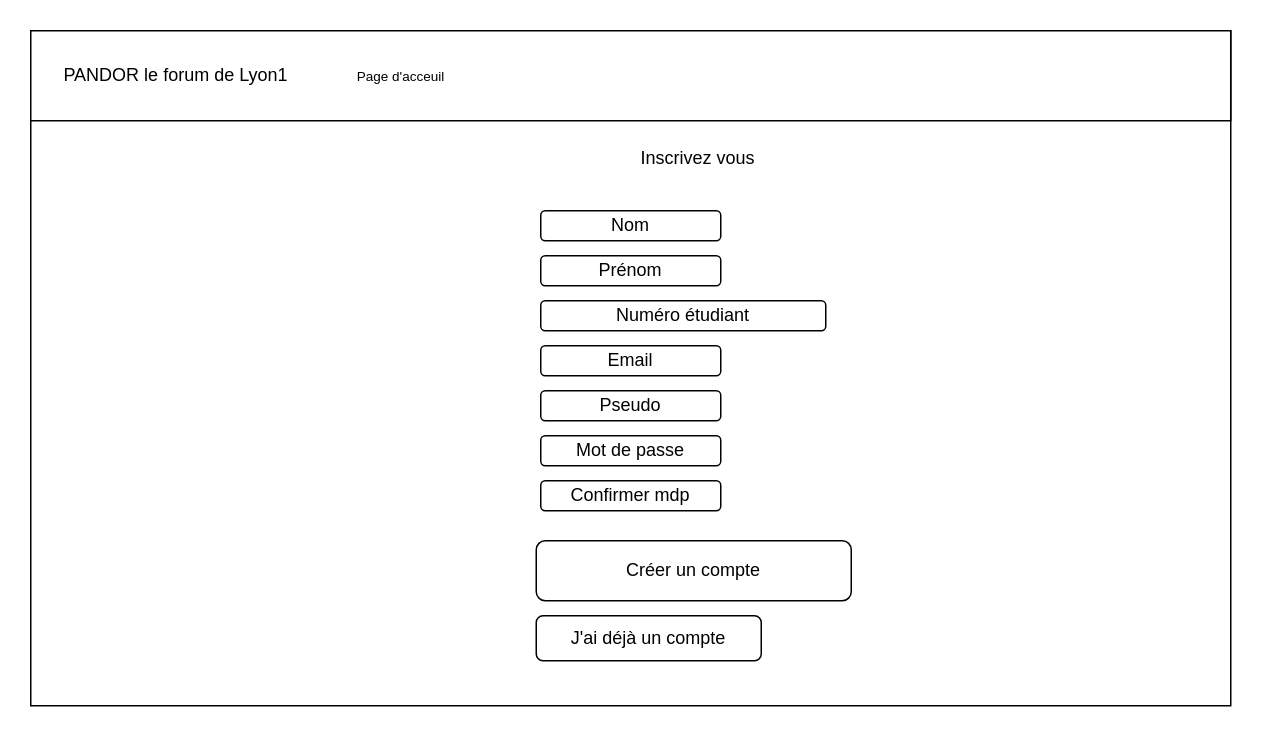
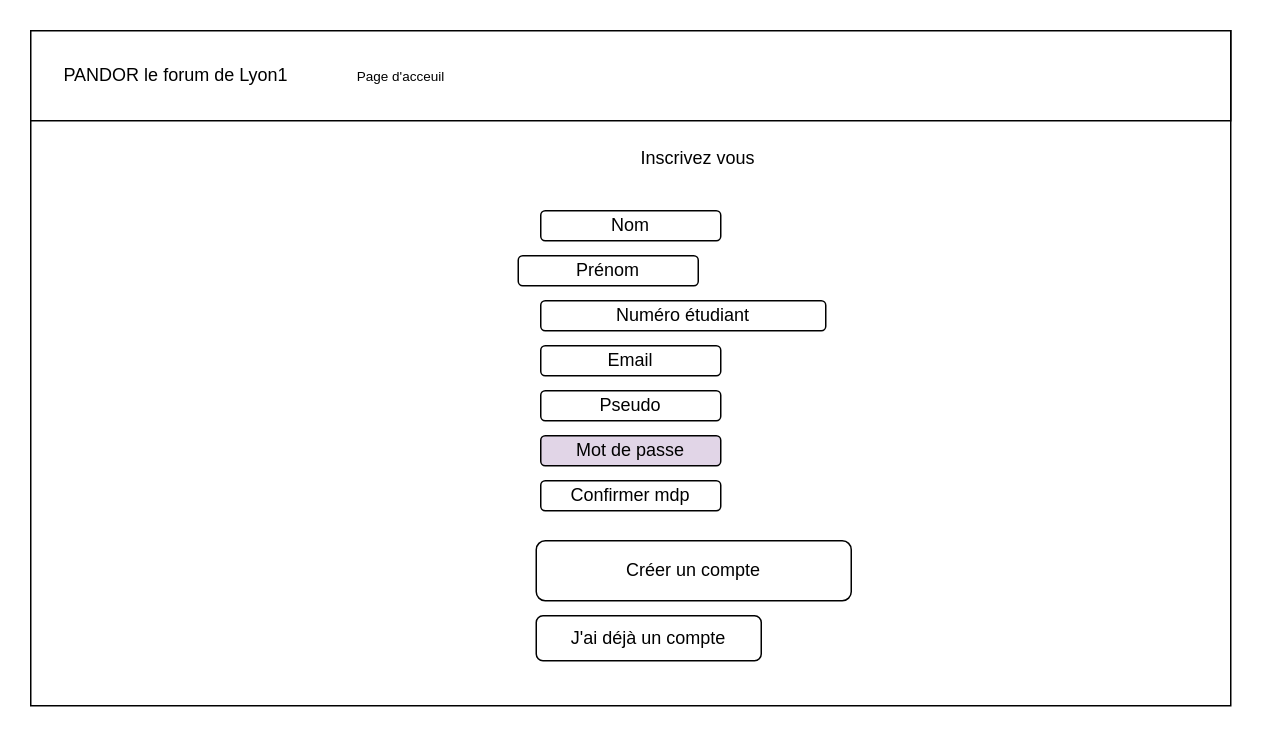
node "Prénom": moved (631, 271) -> (608, 271)
node "Mot de passe": fillcolor #ffffff -> #e1d5e7
